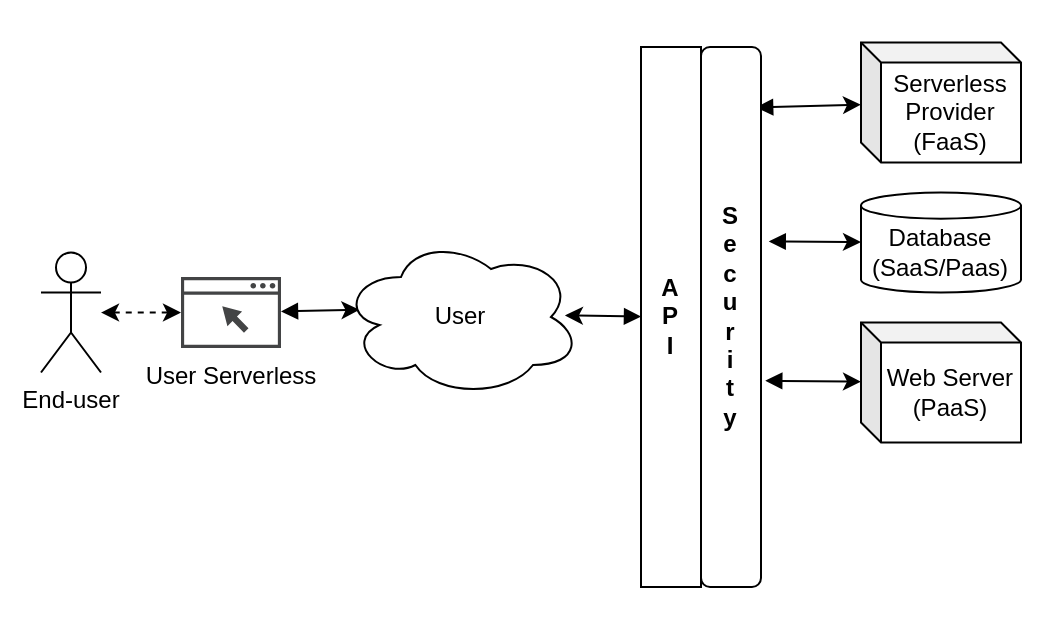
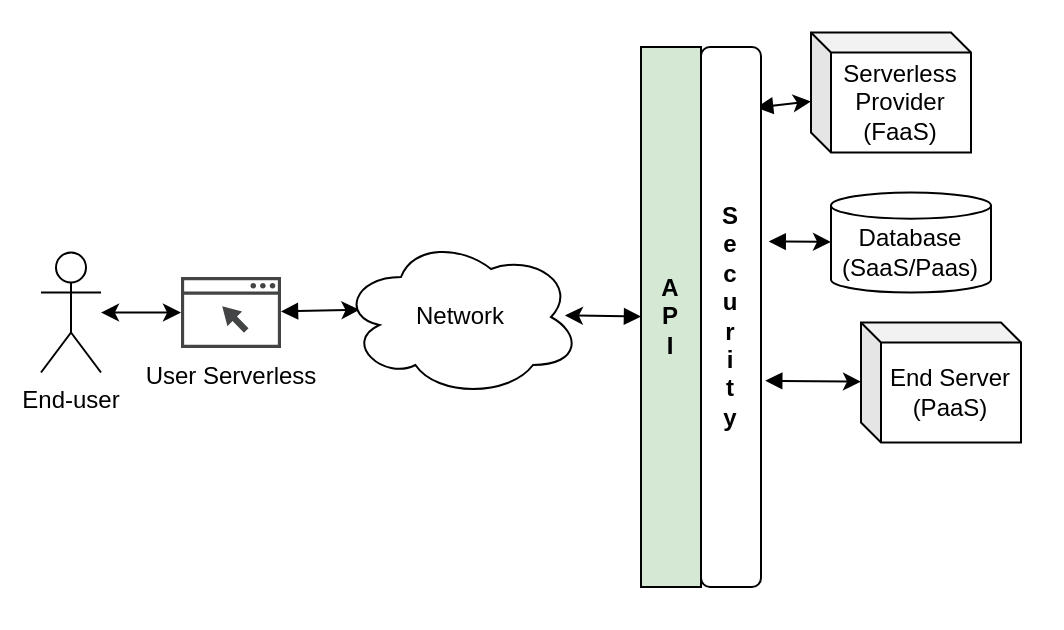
node "Serverless Provider (FaaS)": moved (941, 103) -> (891, 93)
node "Database (SaaS/Paas)": moved (941, 243) -> (911, 243)
edge "End-user" -- "User Serverless": style dashed -> solid
node "User": label "User" -> "Network"
node "A P I": fillcolor #ffffff -> #d5e8d4
node "Web Server (PaaS)": label "Web Server (PaaS)" -> "End Server (PaaS)"
